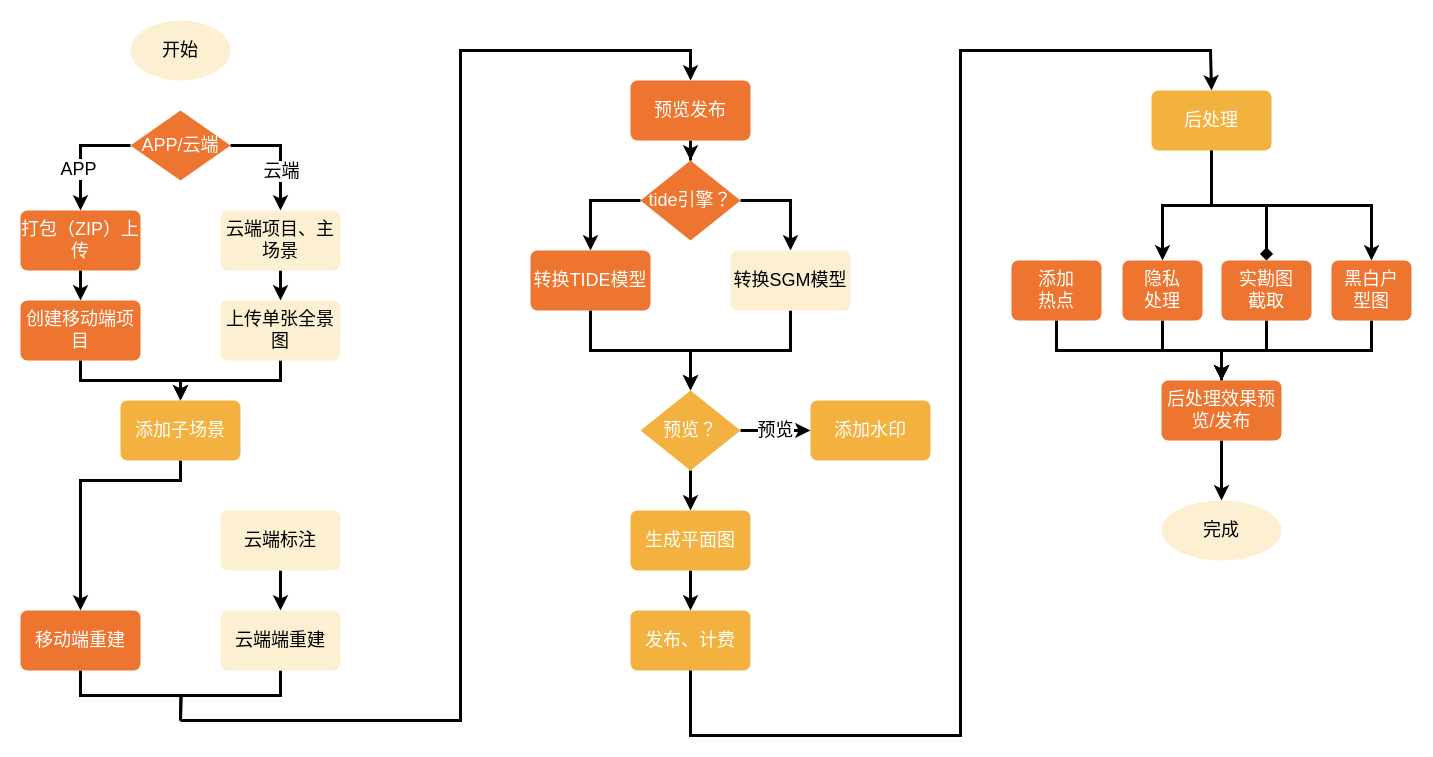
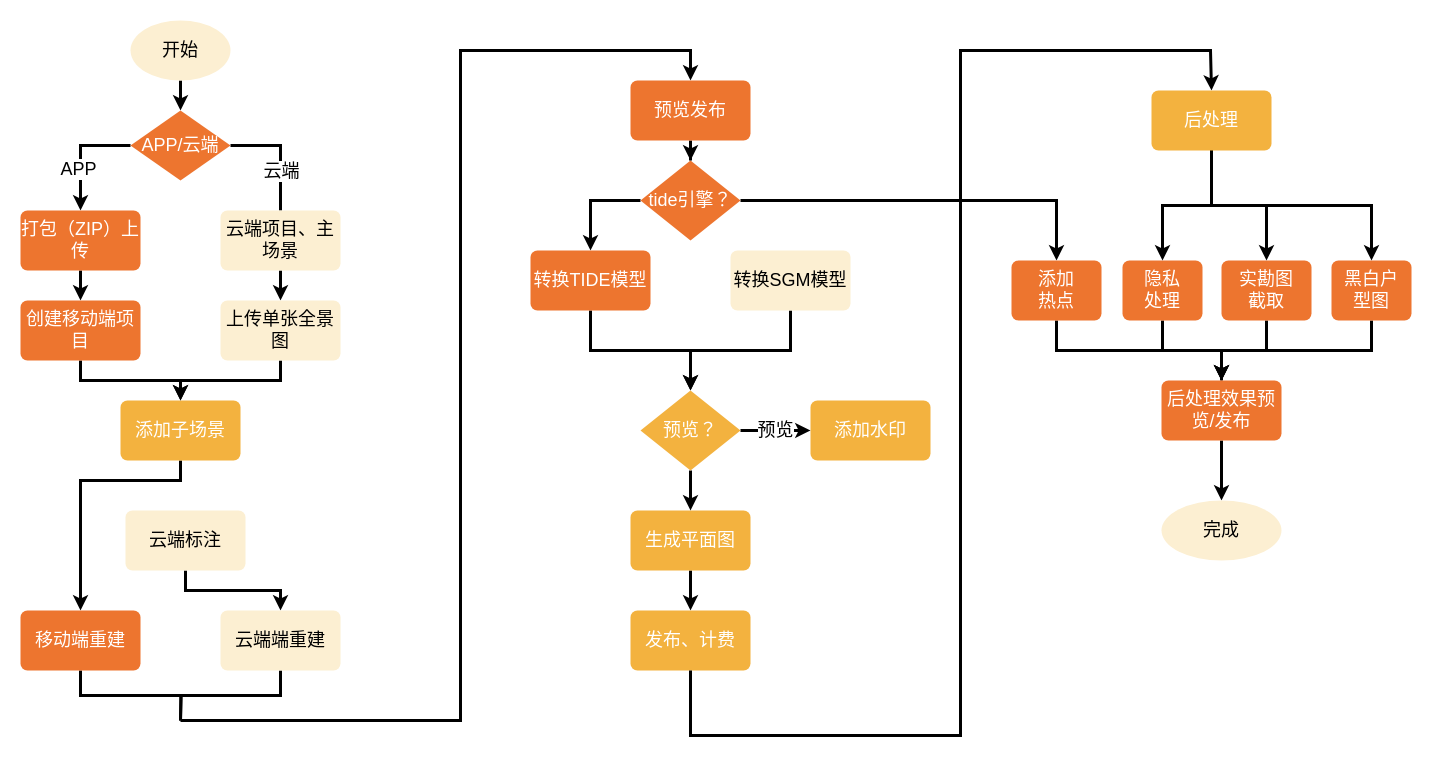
edge "开始" -> "APP/云端": added
edge "APP/云端" -> "云端项目、主场景": arrowhead classic -> none
edge "tide引擎？" -> "转换SGM模型": now "tide引擎？" -> "添加 热点"
edge "后处理" -> "实勘图 截取": arrowhead diamond -> classic
node "云端标注": moved (281, 541) -> (186, 541)
